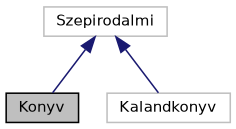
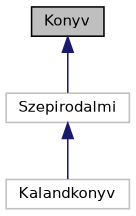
edge "Konyv" -> "Szepirodalmi": reversed
